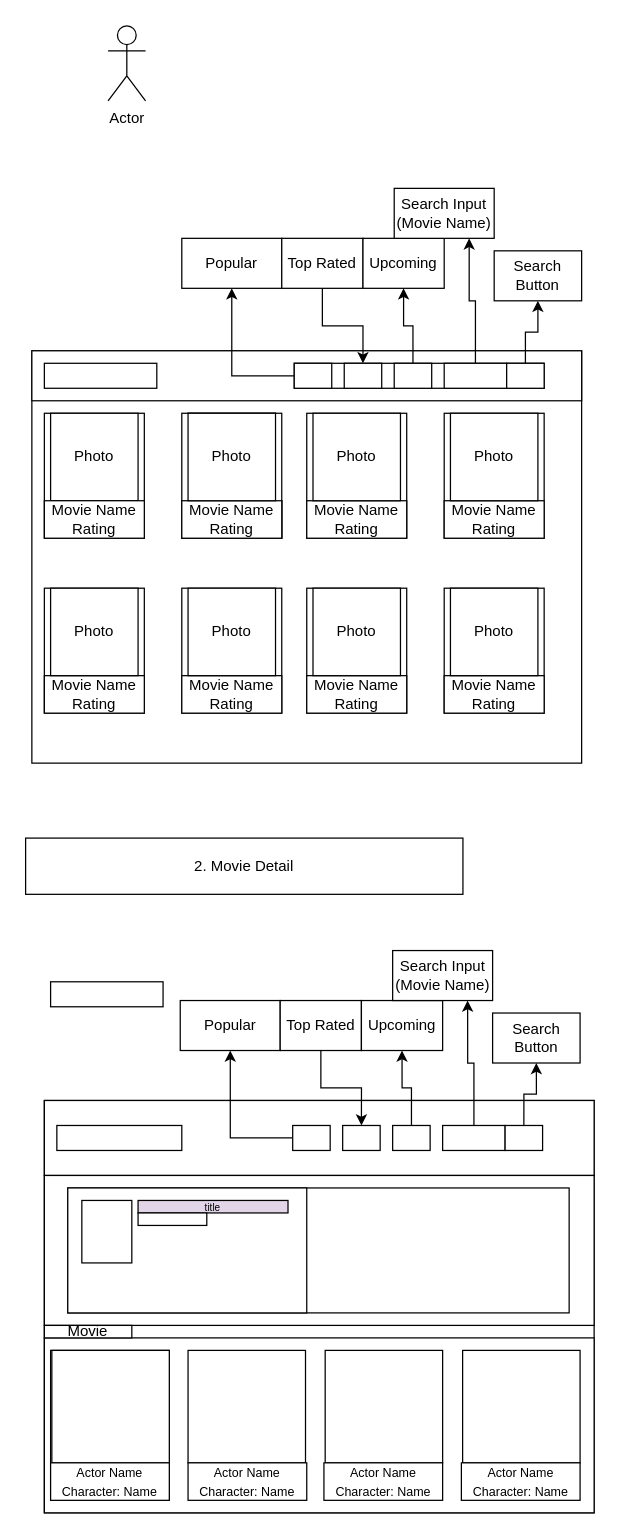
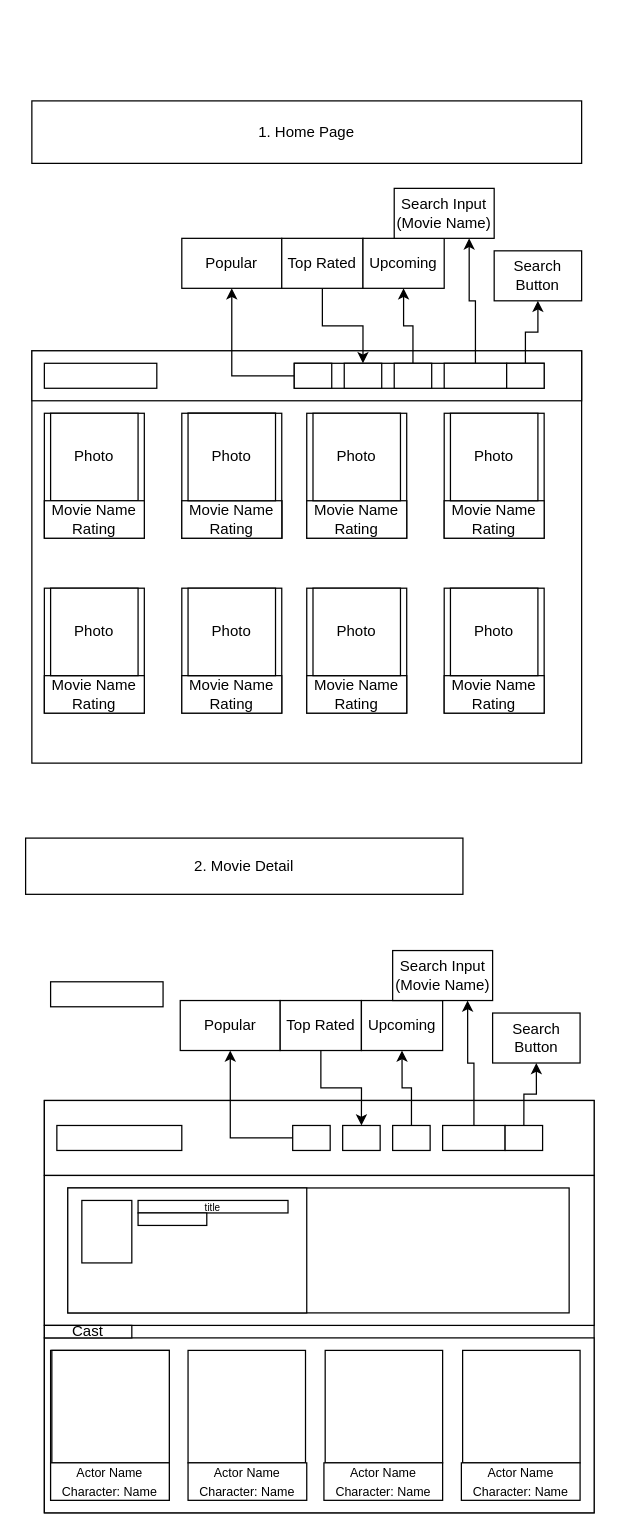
node "Actor": removed
node "1. Home Page": added
node "title": fillcolor #e1d5e7 -> #ffffff
node "Movie": label "Movie" -> "Cast"
